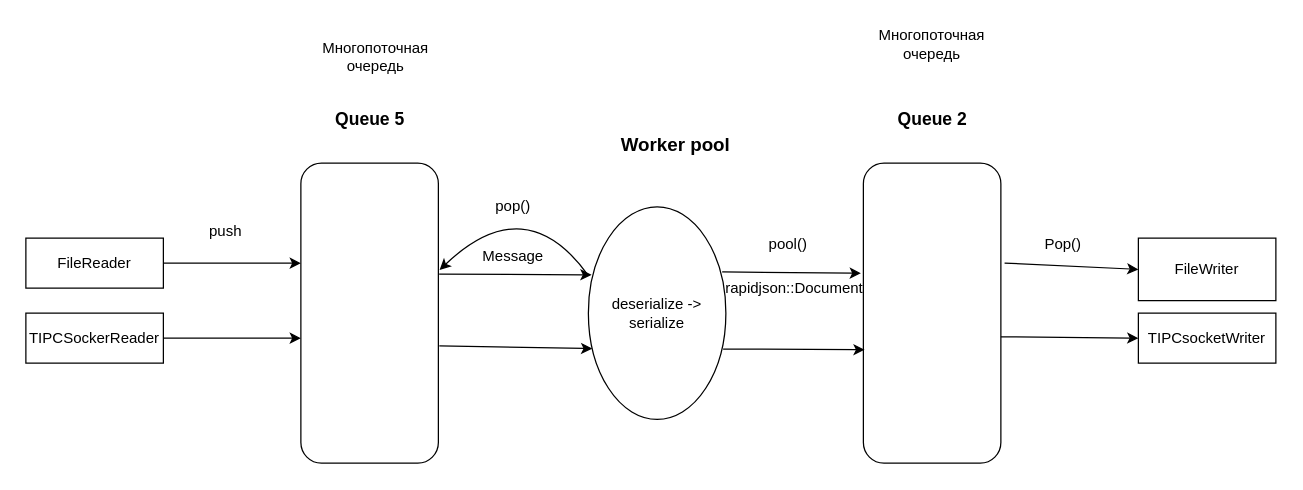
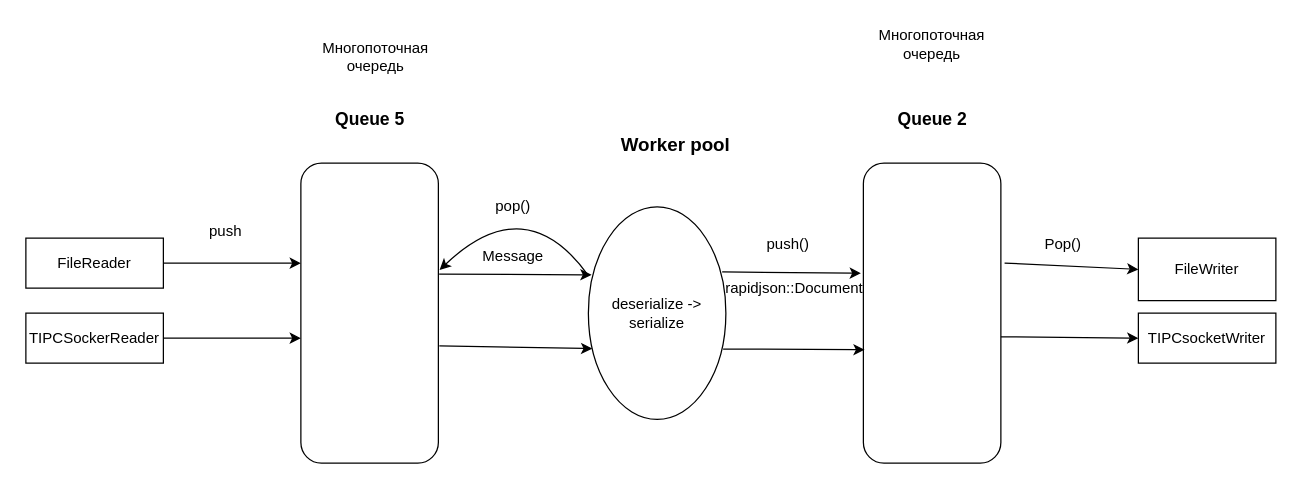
node "pool()": label "pool()" -> "push()"
